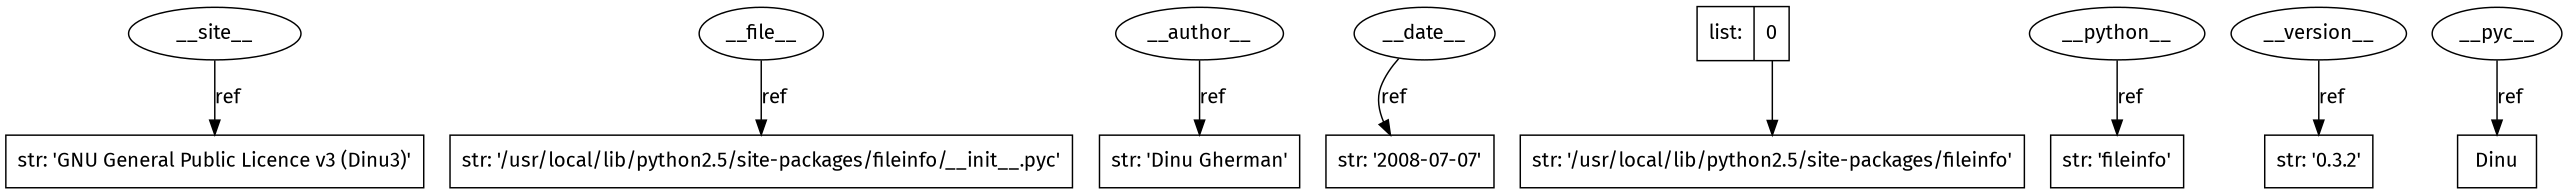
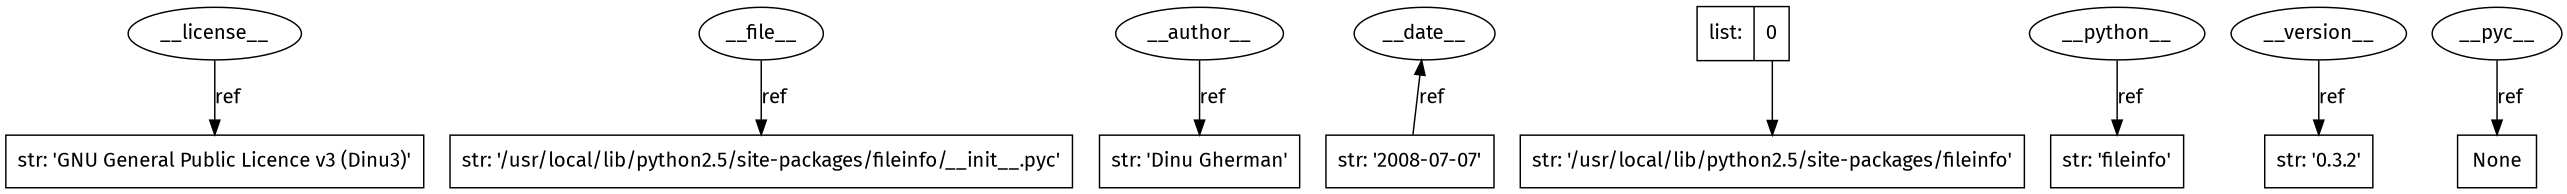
node "__site__": label "__site__" -> "__license__"
edge "__date__" -> "str: '2008-07-07'": reversed
node "Dinu": label "Dinu" -> "None"
